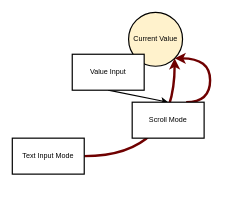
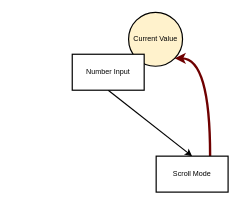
node "Value Input": label "Value Input" -> "Number Input"
node "Scroll Mode": moved (168, 120) -> (192, 174)
edge "Text Input Mode" -> "Current Value": removed
node "Text Input Mode": removed
